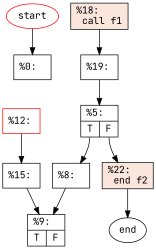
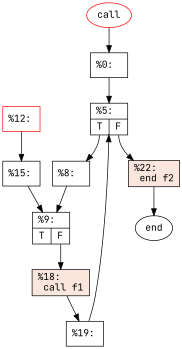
node "start": label "start" -> "call"
edge "%0:" -> "%5:": added
edge "%9:" -> "%18:": added
